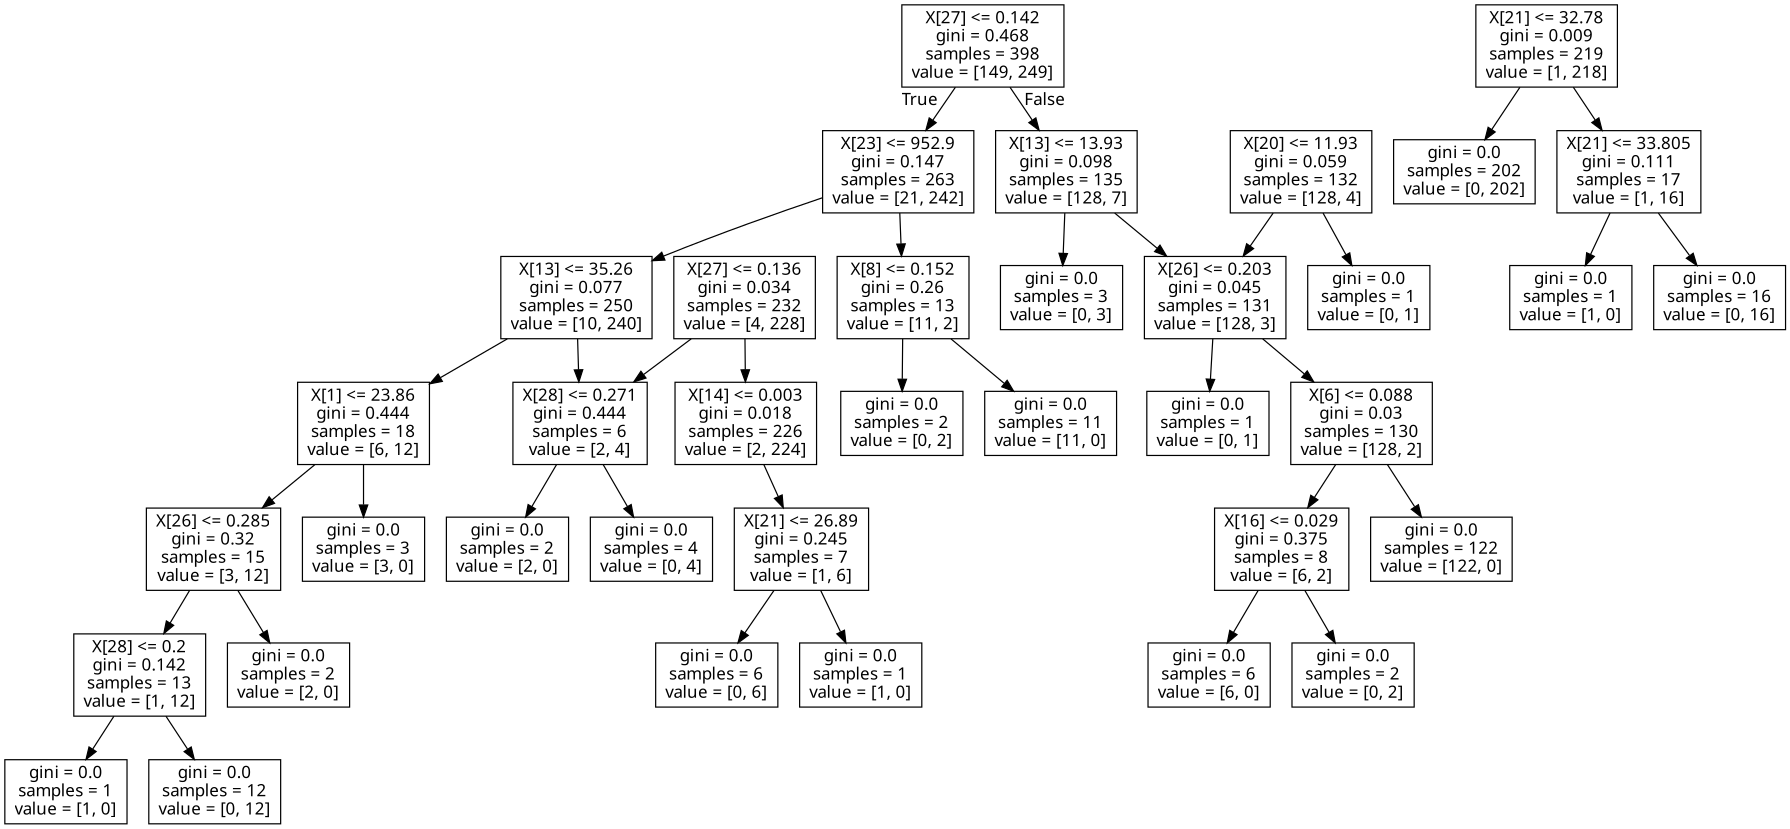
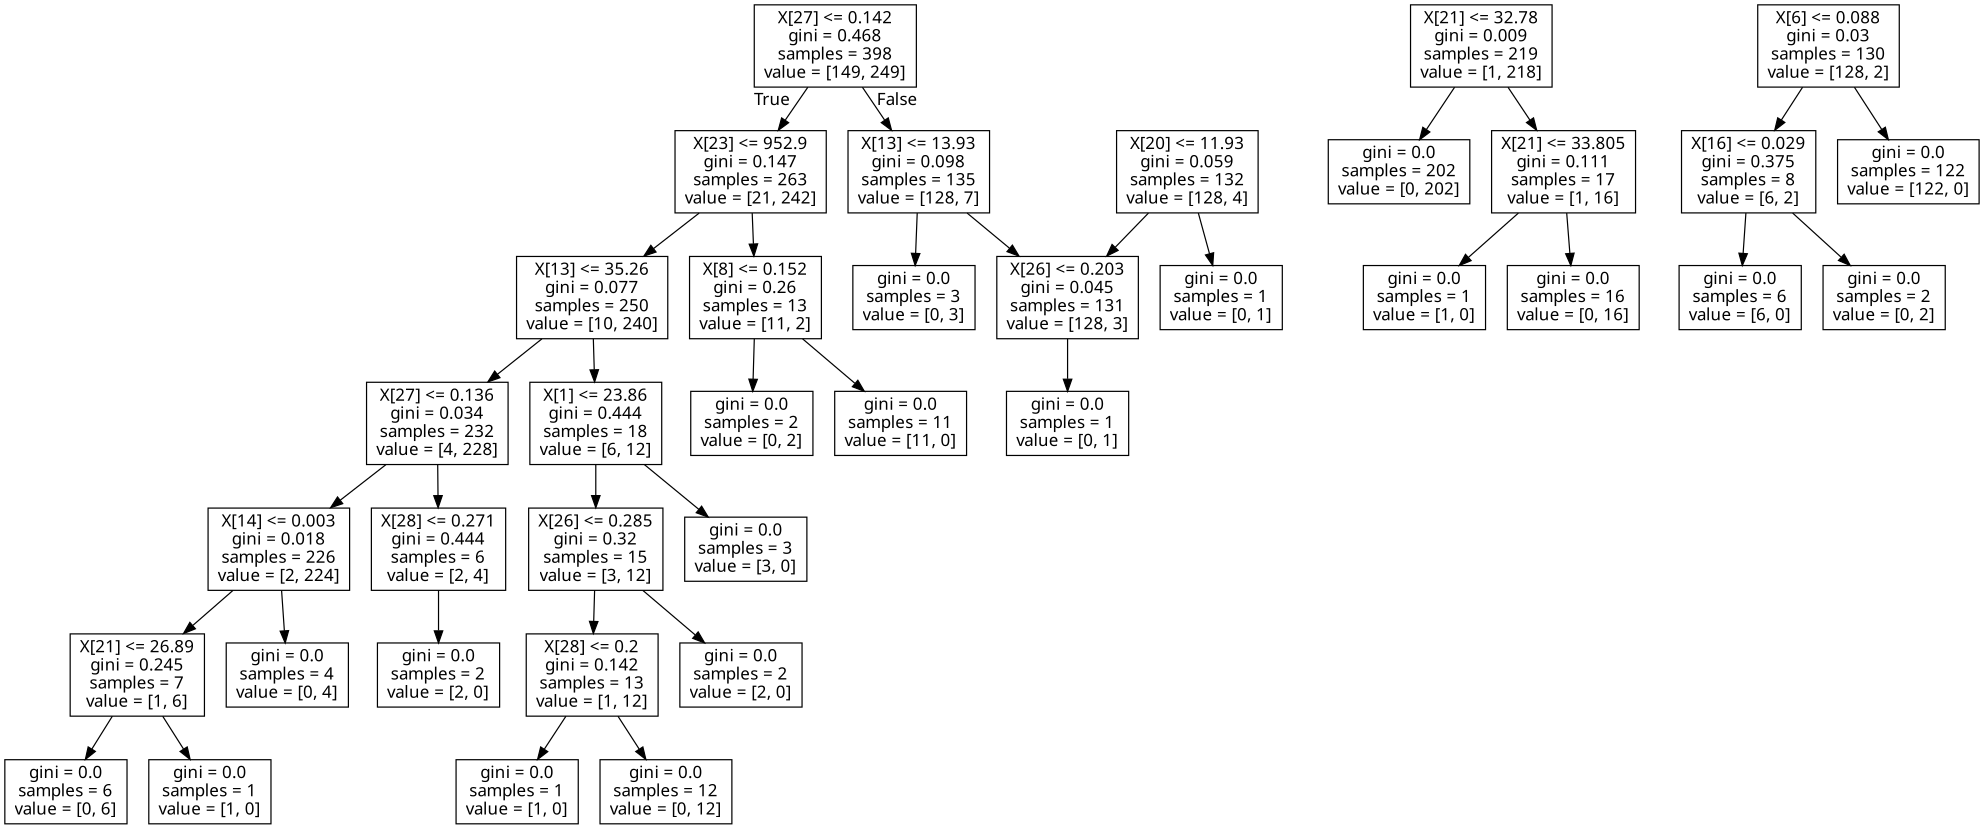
edge "X[13] <= 35.26 gini = 0.077 samples = 250 value = [10, 240]" -> "X[28] <= 0.271 gini = 0.444 samples = 6 value = [2, 4]": now "X[13] <= 35.26 gini = 0.077 samples = 250 value = [10, 240]" -> "X[27] <= 0.136 gini = 0.034 samples = 232 value = [4, 228]"
edge "X[26] <= 0.203 gini = 0.045 samples = 131 value = [128, 3]" -> "X[6] <= 0.088 gini = 0.03 samples = 130 value = [128, 2]": removed
edge "X[28] <= 0.271 gini = 0.444 samples = 6 value = [2, 4]" -> "gini = 0.0 samples = 4 value = [0, 4]": now "X[14] <= 0.003 gini = 0.018 samples = 226 value = [2, 224]" -> "gini = 0.0 samples = 4 value = [0, 4]"
